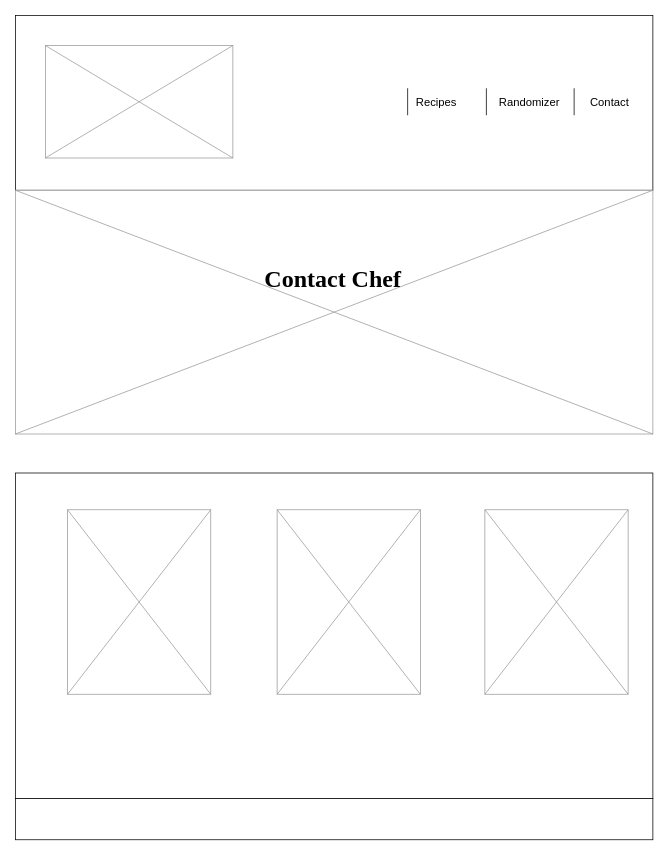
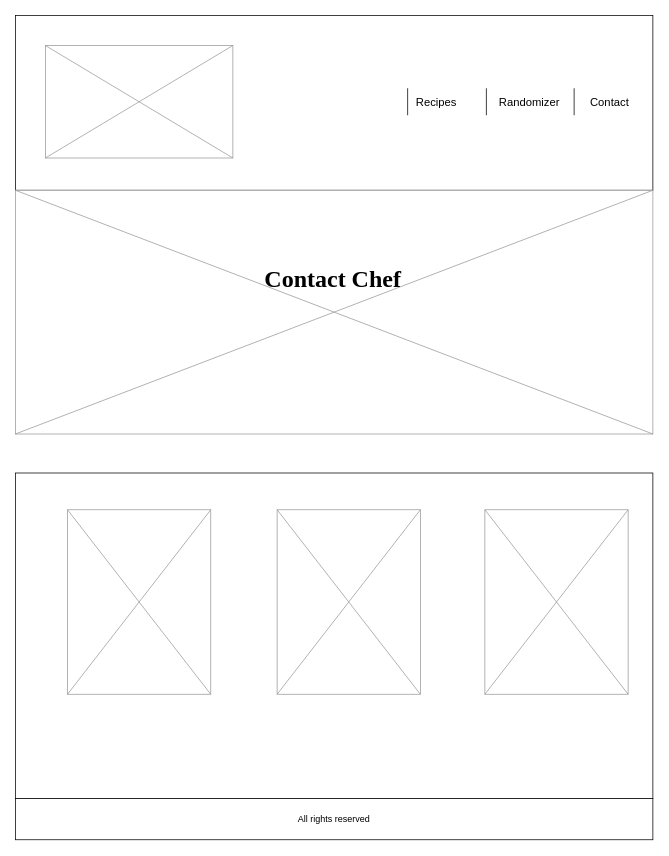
node "All rights reserved": added
